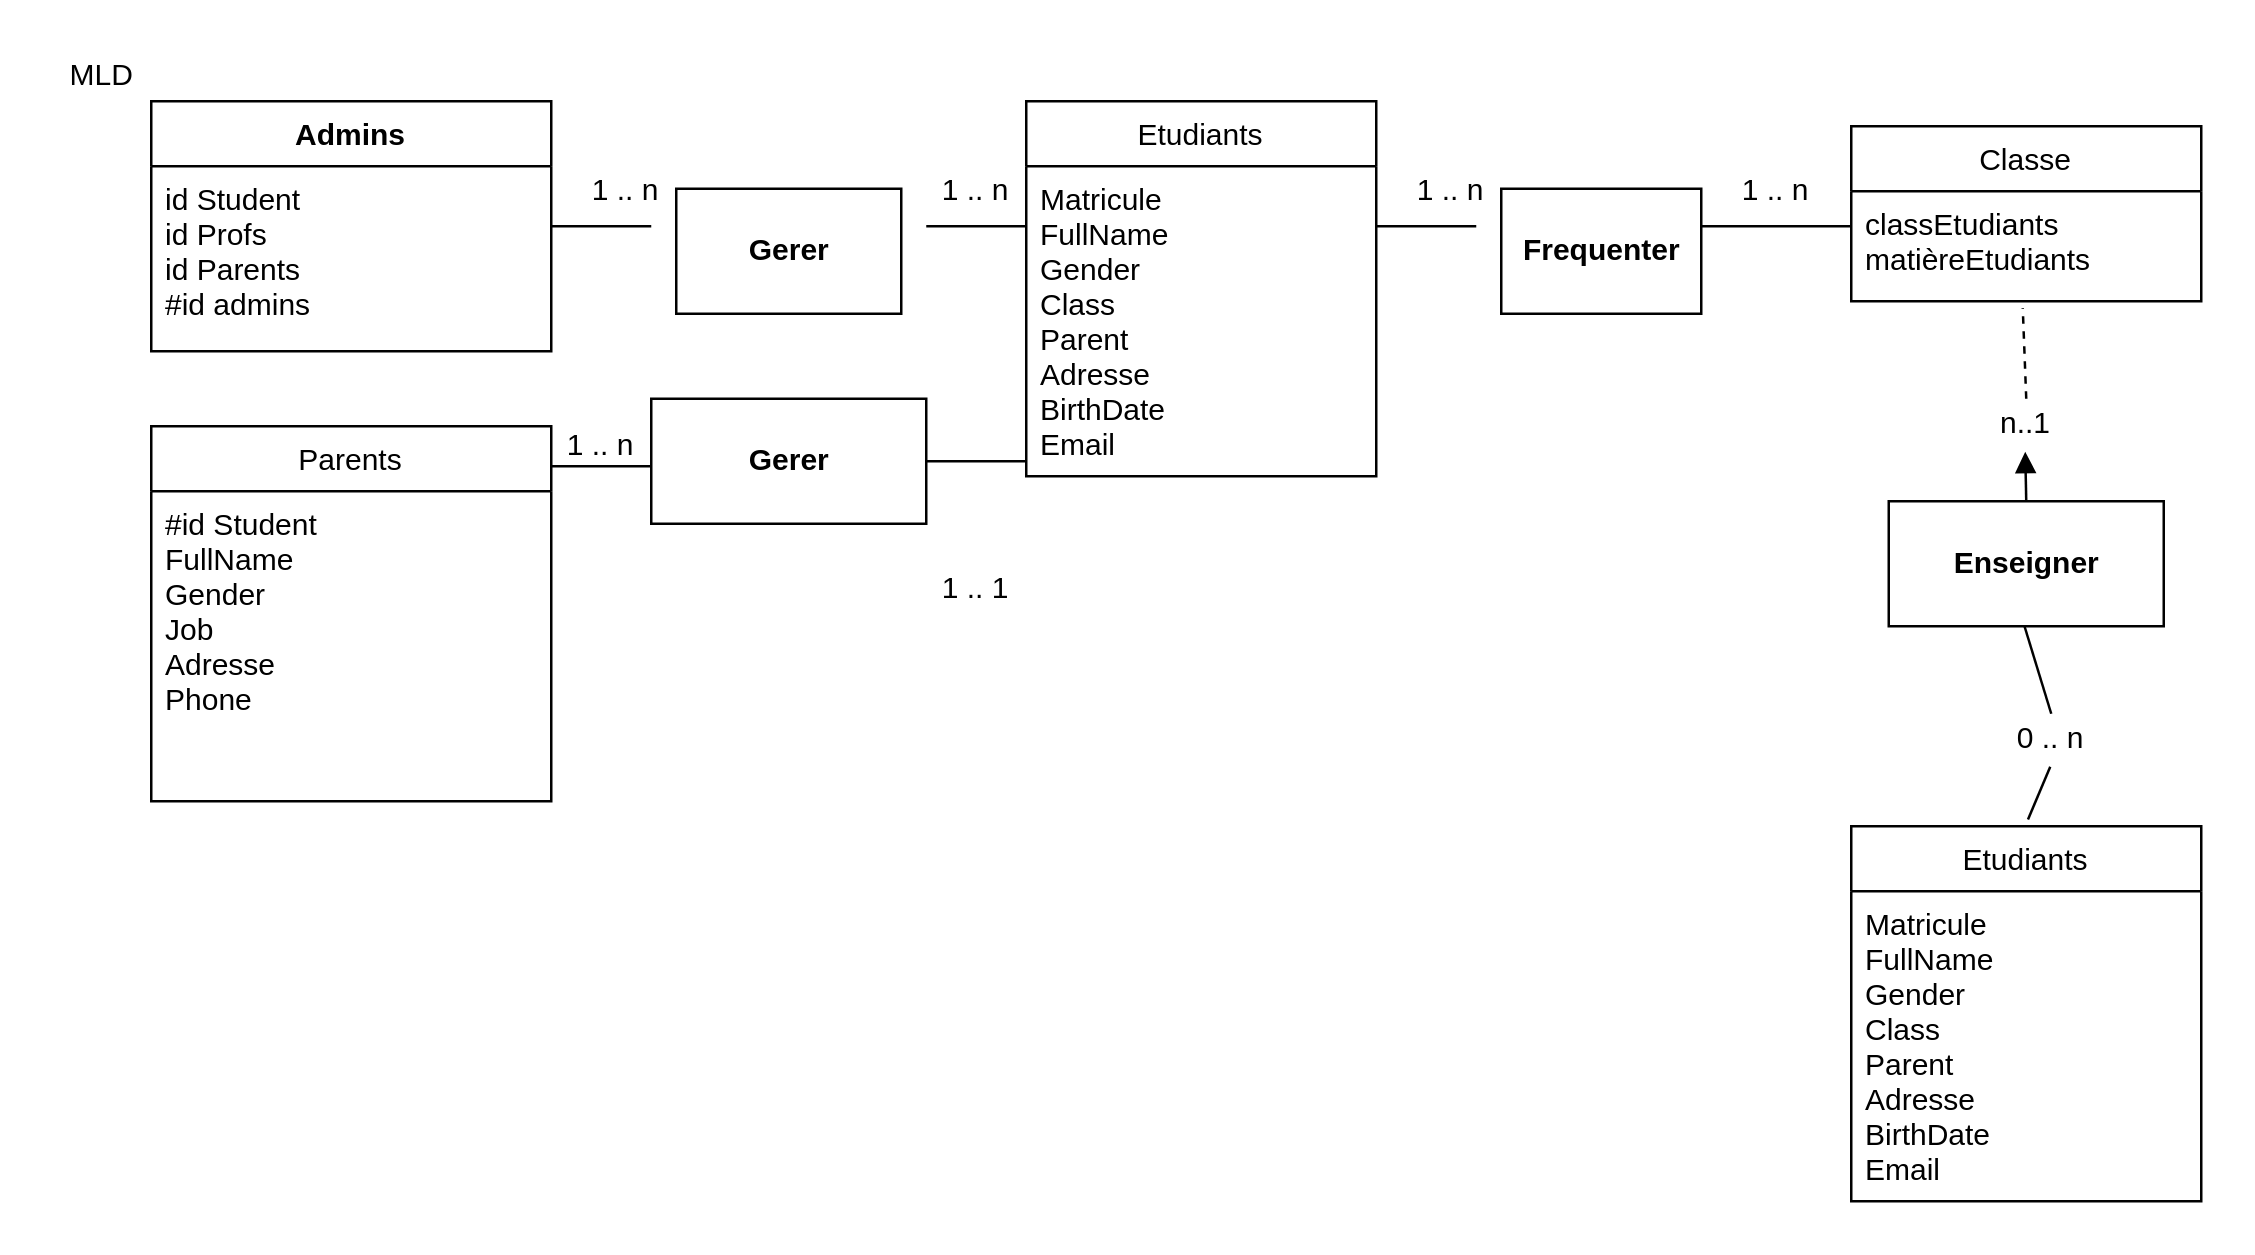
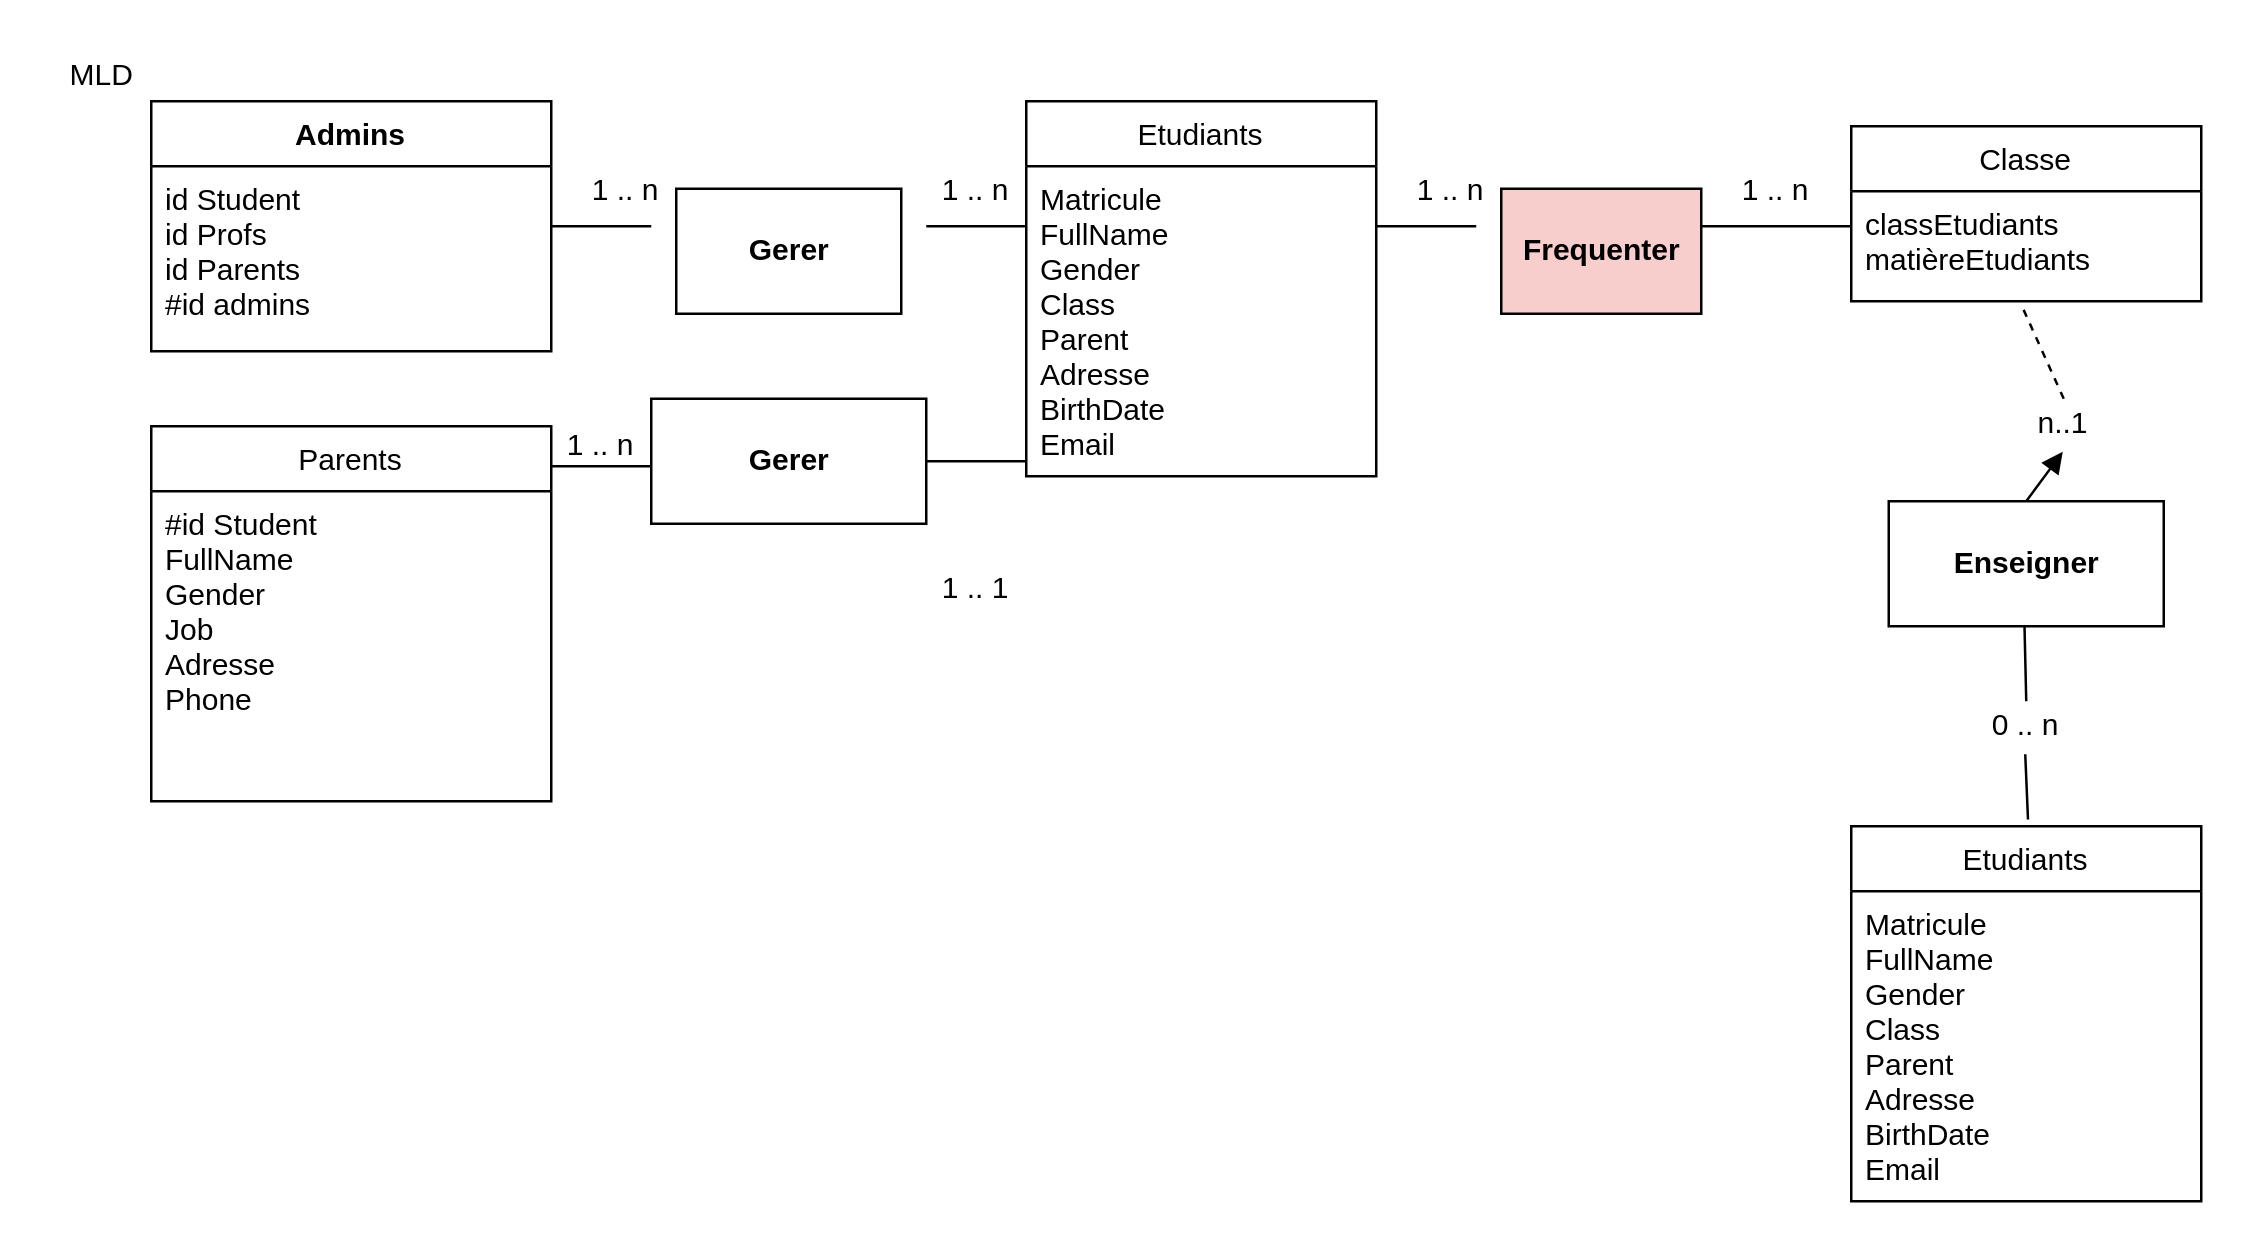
node "Frequenter": fillcolor #ffffff -> #f8cecc
node "n..1": moved (2026, 424) -> (2064, 424)
node "0 .. n": moved (2051, 739) -> (2026, 726)
